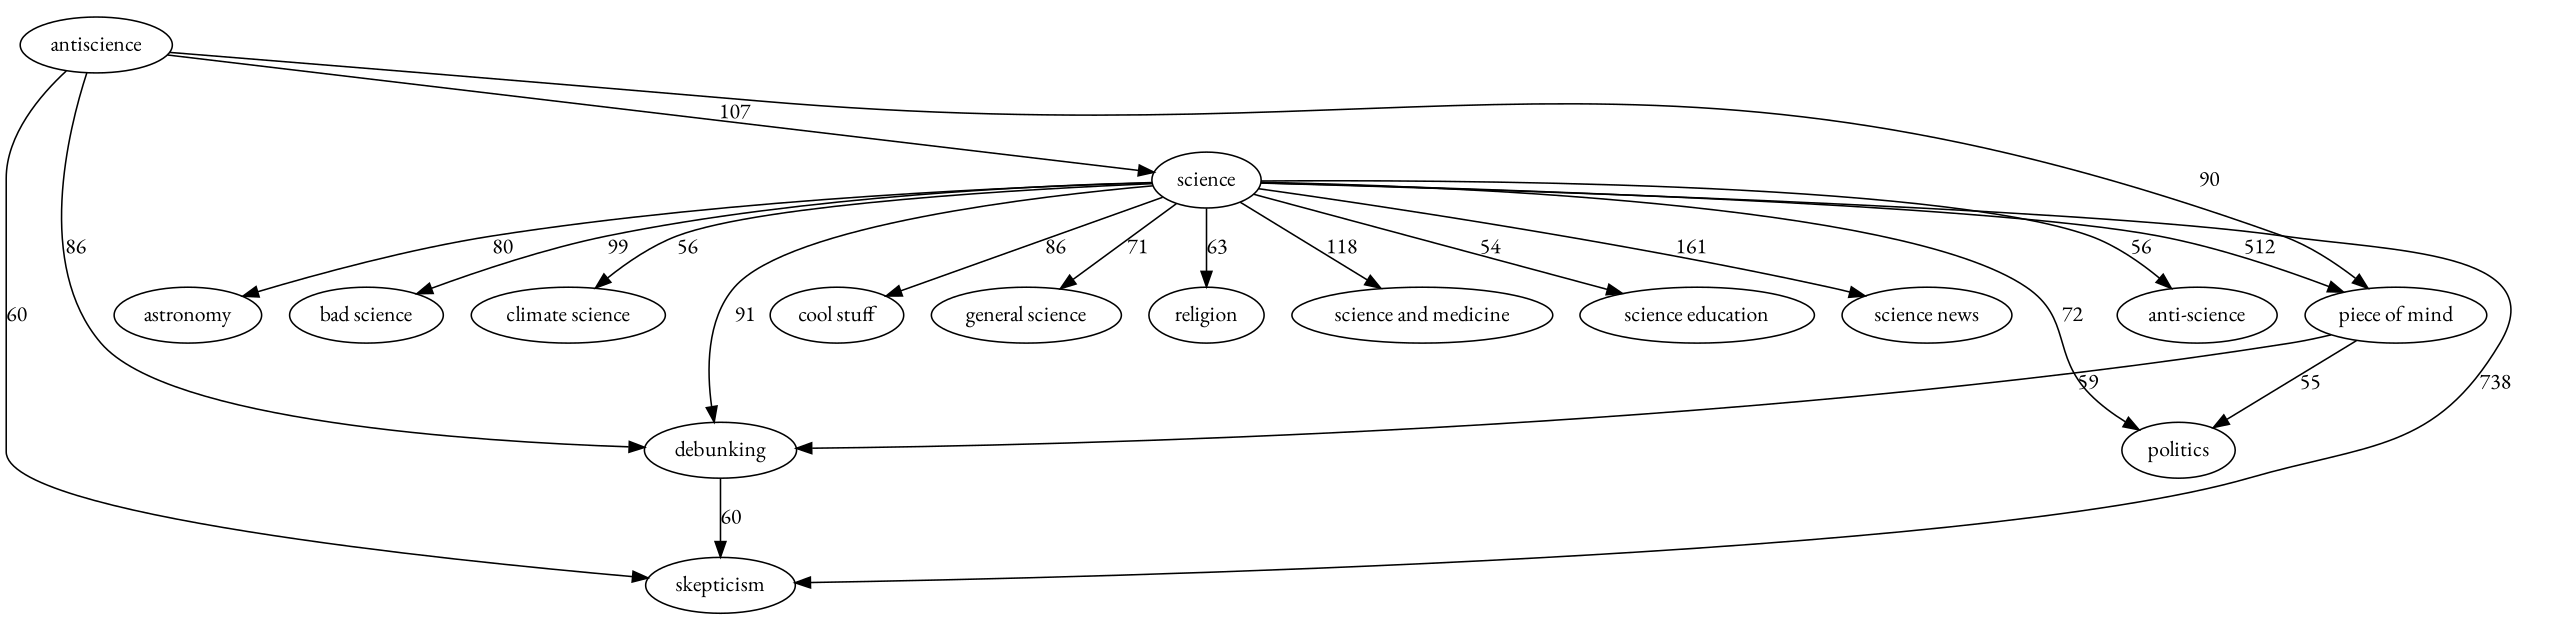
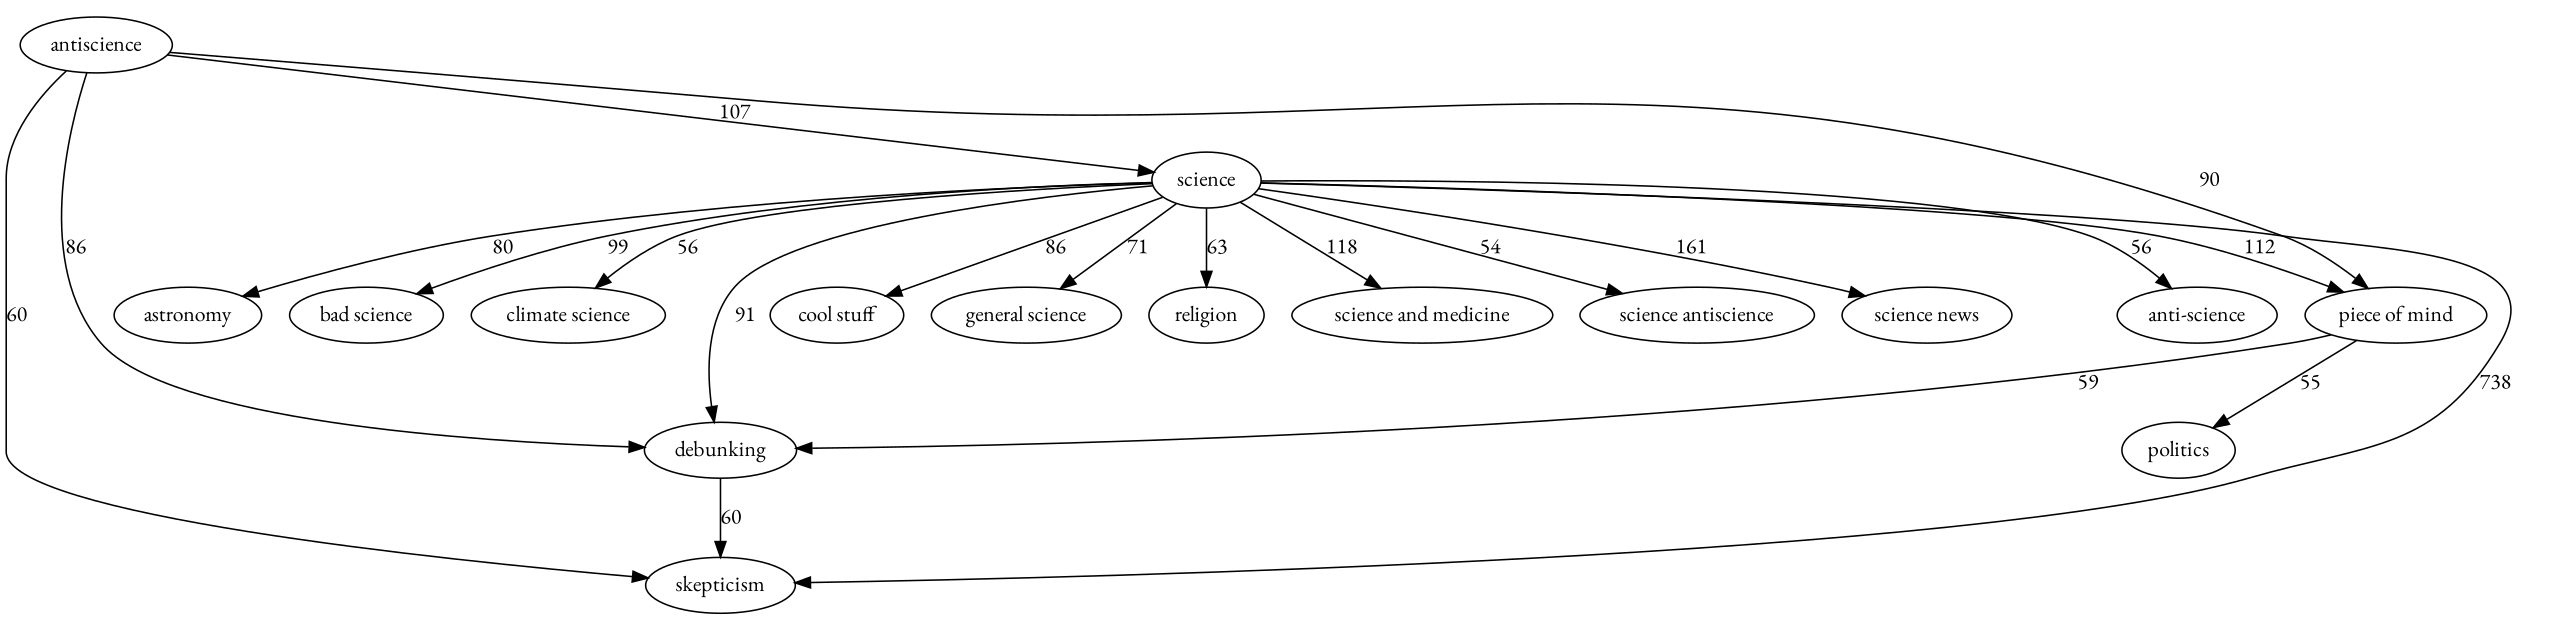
edge "science" -> "politics": removed, label "72"
edge "science" -> "piece of mind": label "512" -> "112"
node "science education": label "science education" -> "science antiscience"
